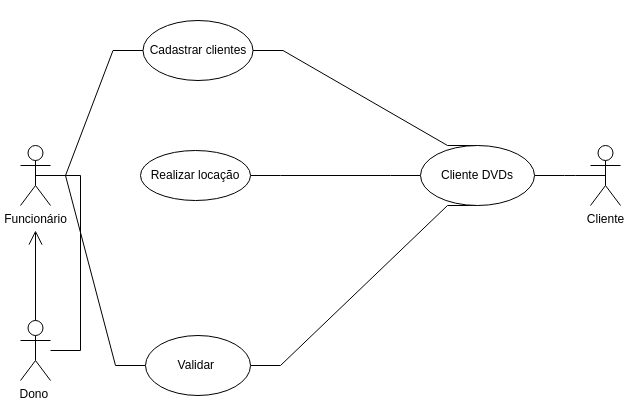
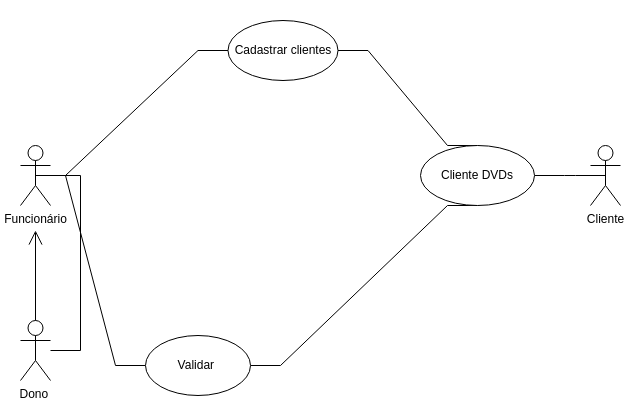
node "Cadastrar clientes": moved (198, 51) -> (283, 51)
node "Realizar locação": removed
edge "Realizar locação" -- "Cliente DVDs": removed
